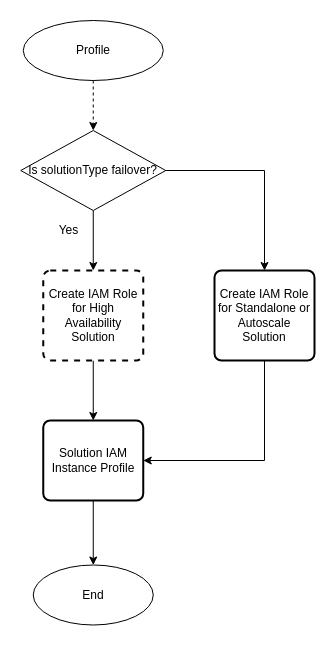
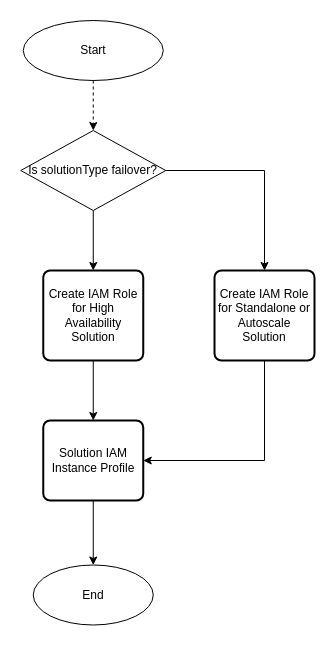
node "Profile": label "Profile" -> "Start"
node "Yes": removed
node "Create IAM Role for High Availability Solution": style dashed -> solid
